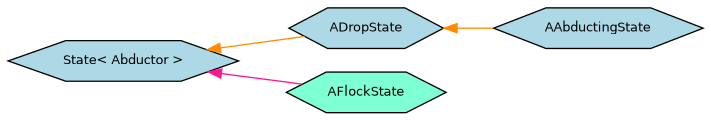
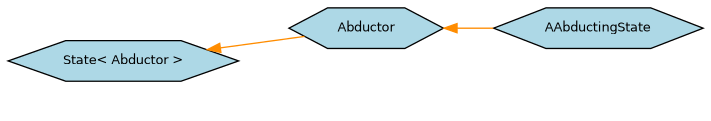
node "ADropState": label "ADropState" -> "Abductor"
node "AFlockState": removed
